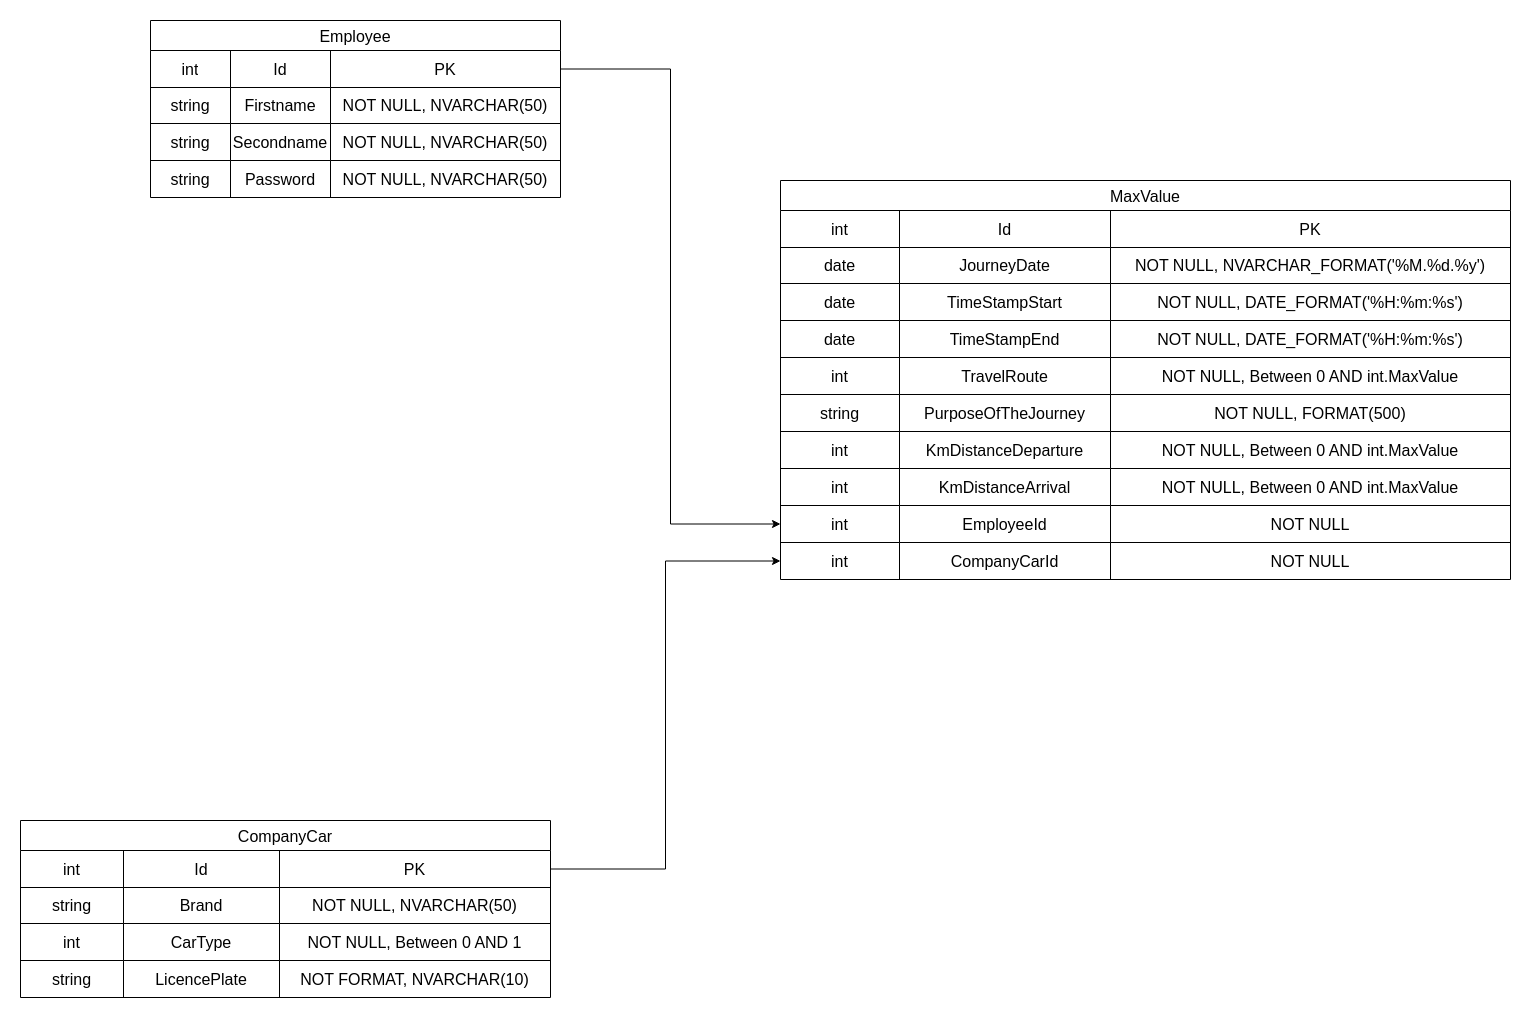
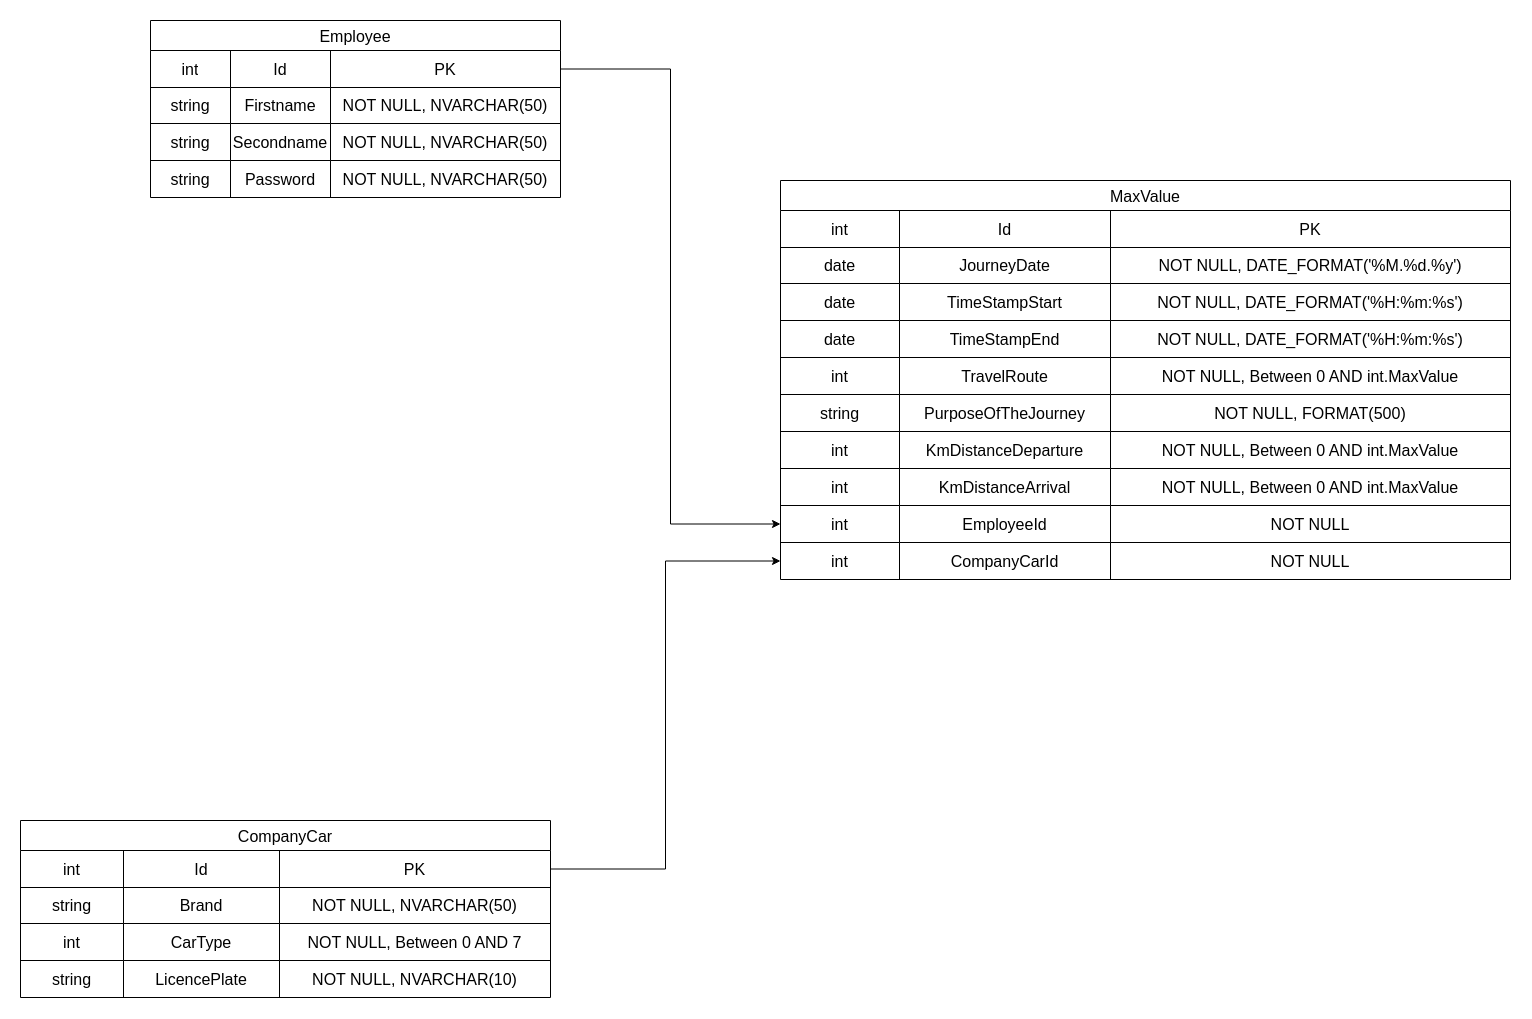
node "NOT NULL, NVARCHAR_FORMAT('%M.%d.%y')": label "NOT NULL, NVARCHAR_FORMAT('%M.%d.%y')" -> "NOT NULL, DATE_FORMAT('%M.%d.%y')"
node "NOT NULL, Between 0 AND 1": label "NOT NULL, Between 0 AND 1" -> "NOT NULL, Between 0 AND 7"
node "NOT FORMAT, NVARCHAR(10)": label "NOT FORMAT, NVARCHAR(10)" -> "NOT NULL, NVARCHAR(10)"
